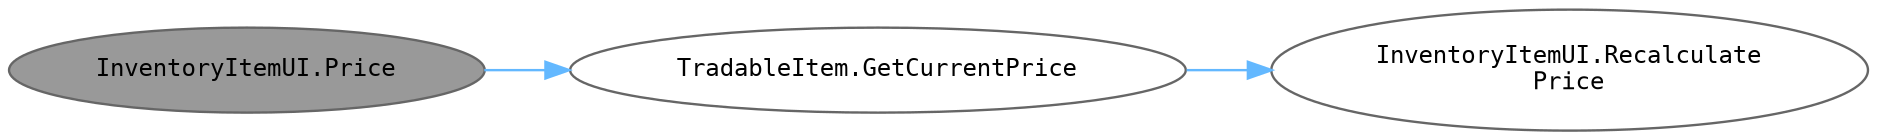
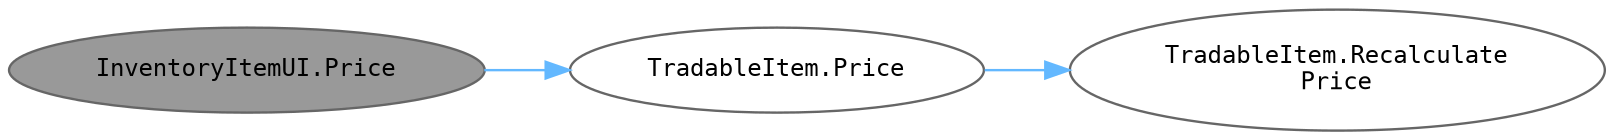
node "TradableItem.GetCurrentPrice": label "TradableItem.GetCurrentPrice" -> "TradableItem.Price"
node "InventoryItemUI.Recalculate Price": label "InventoryItemUI.Recalculate Price" -> "TradableItem.Recalculate Price"
